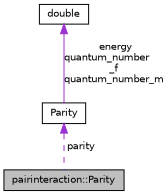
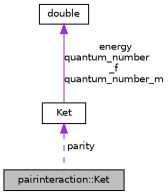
node "Parity": label "Parity" -> "Ket"
node "pairinteraction::Parity": label "pairinteraction::Parity" -> "pairinteraction::Ket"
